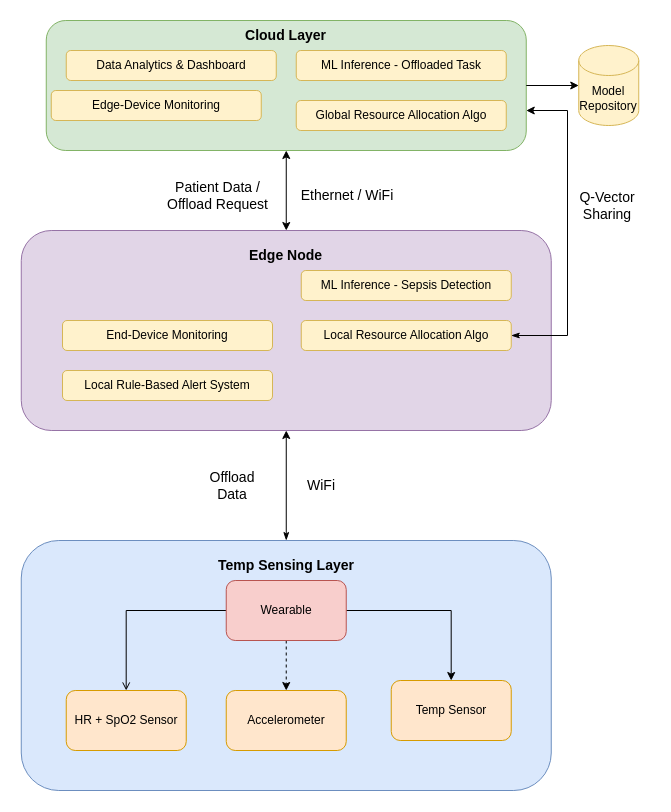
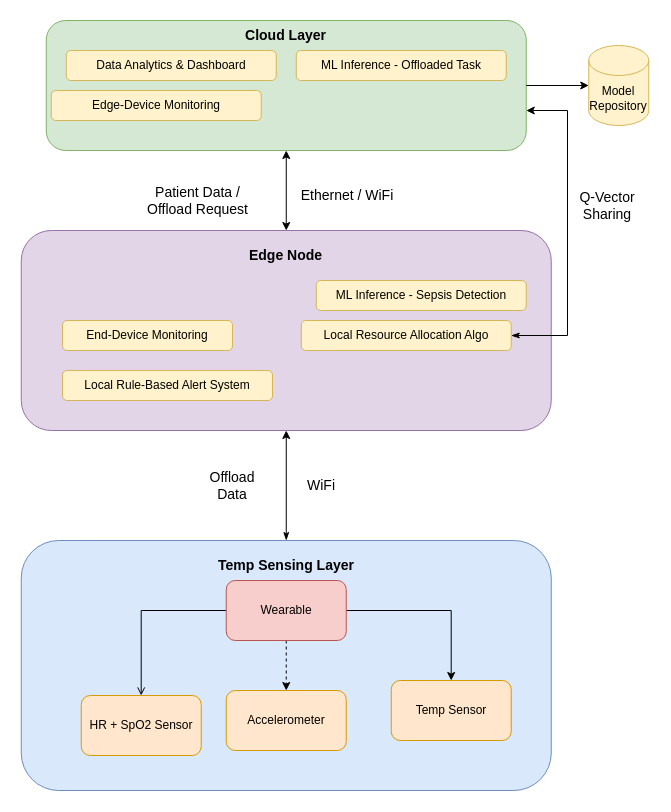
node "Model Repository": moved (609, 86) -> (619, 86)
node "Global Resource Allocation Algo": removed
node "Patient Data / Offload Request": moved (218, 196) -> (198, 201)
node "ML Inference - Sepsis Detection": moved (406, 286) -> (421, 296)
node "End-Device Monitoring": size 210x30 -> 170x30
node "HR + SpO2 Sensor": moved (126, 721) -> (141, 726)
